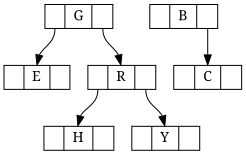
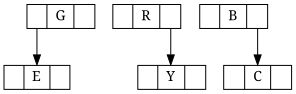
edge "G" -> "R": removed
node "H": removed
